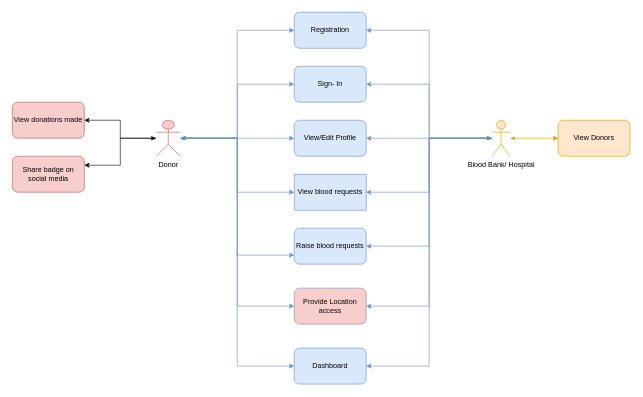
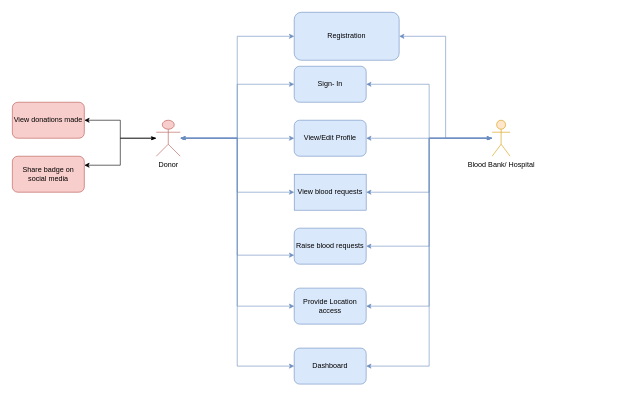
node "Registration": size 72x36 -> 105x48
edge "Blood Bank/ Hospital" -- "View Donors": removed
node "View Donors": removed
node "Provide Location access": fillcolor #f8cecc -> #dae8fc
